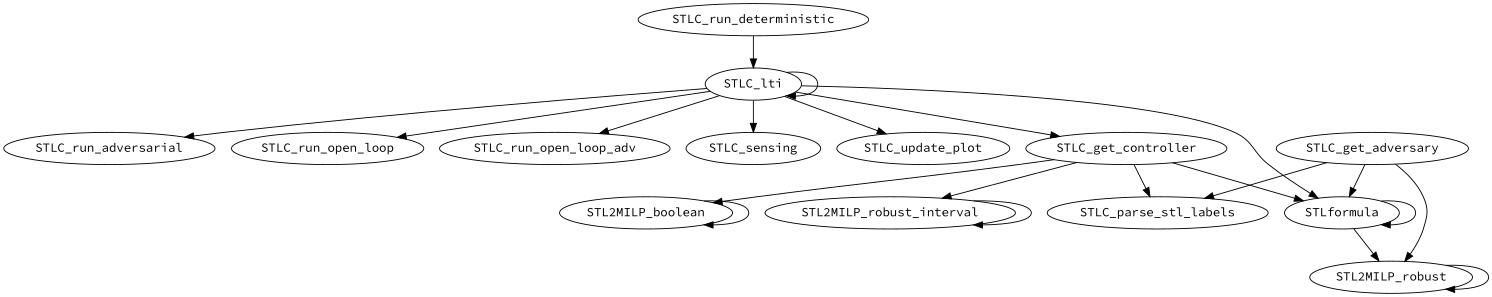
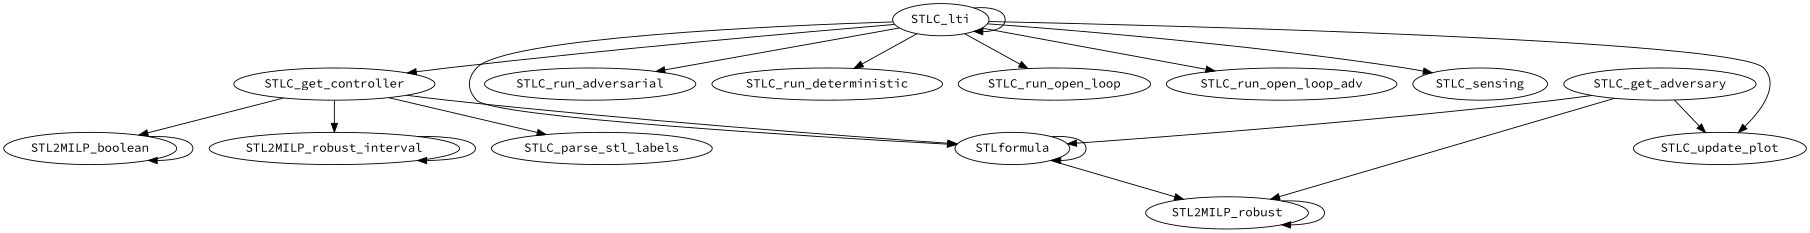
edge "STLC_run_deterministic" -> "STLC_lti": reversed
edge "STLC_get_adversary" -> "STLC_parse_stl_labels": now "STLC_get_adversary" -> "STLC_update_plot"
